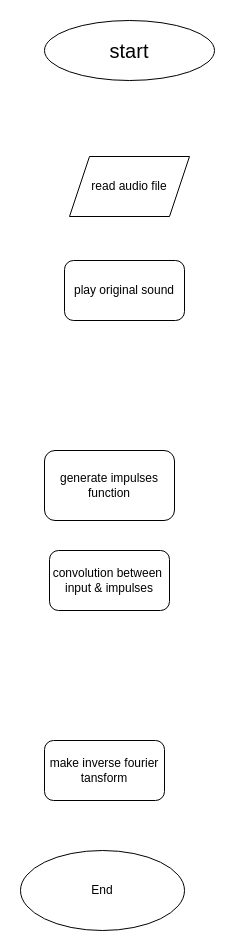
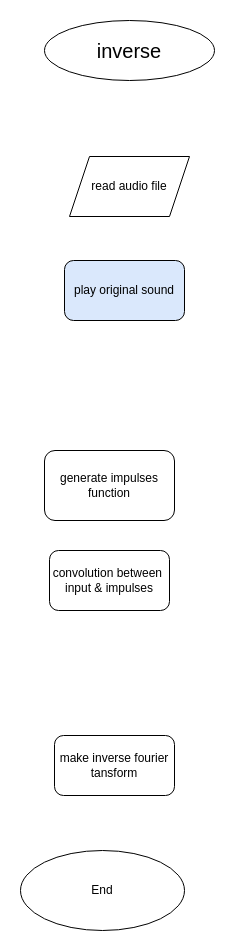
node "start": label "start" -> "inverse"
node "play original sound": fillcolor #ffffff -> #dae8fc
node "make inverse fourier tansform": moved (105, 771) -> (115, 766)
